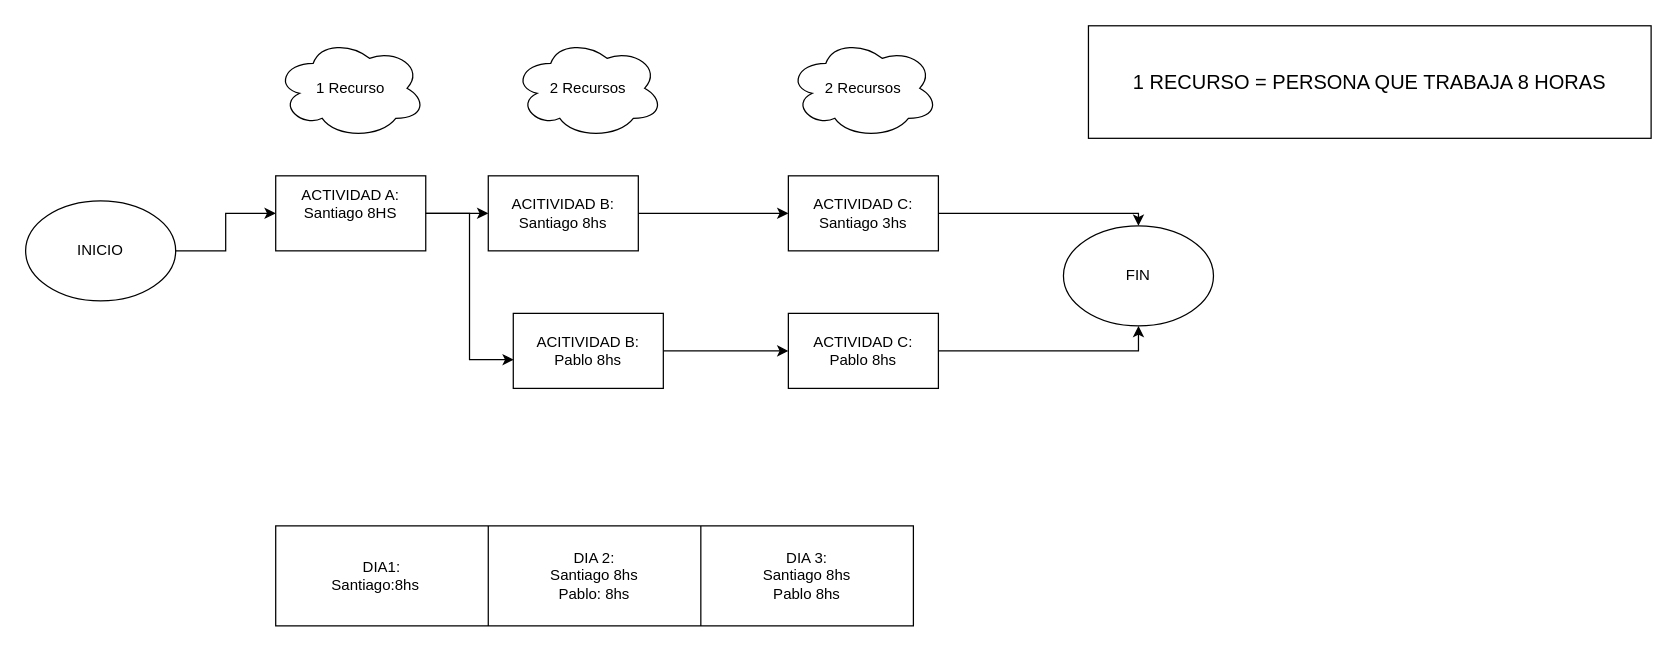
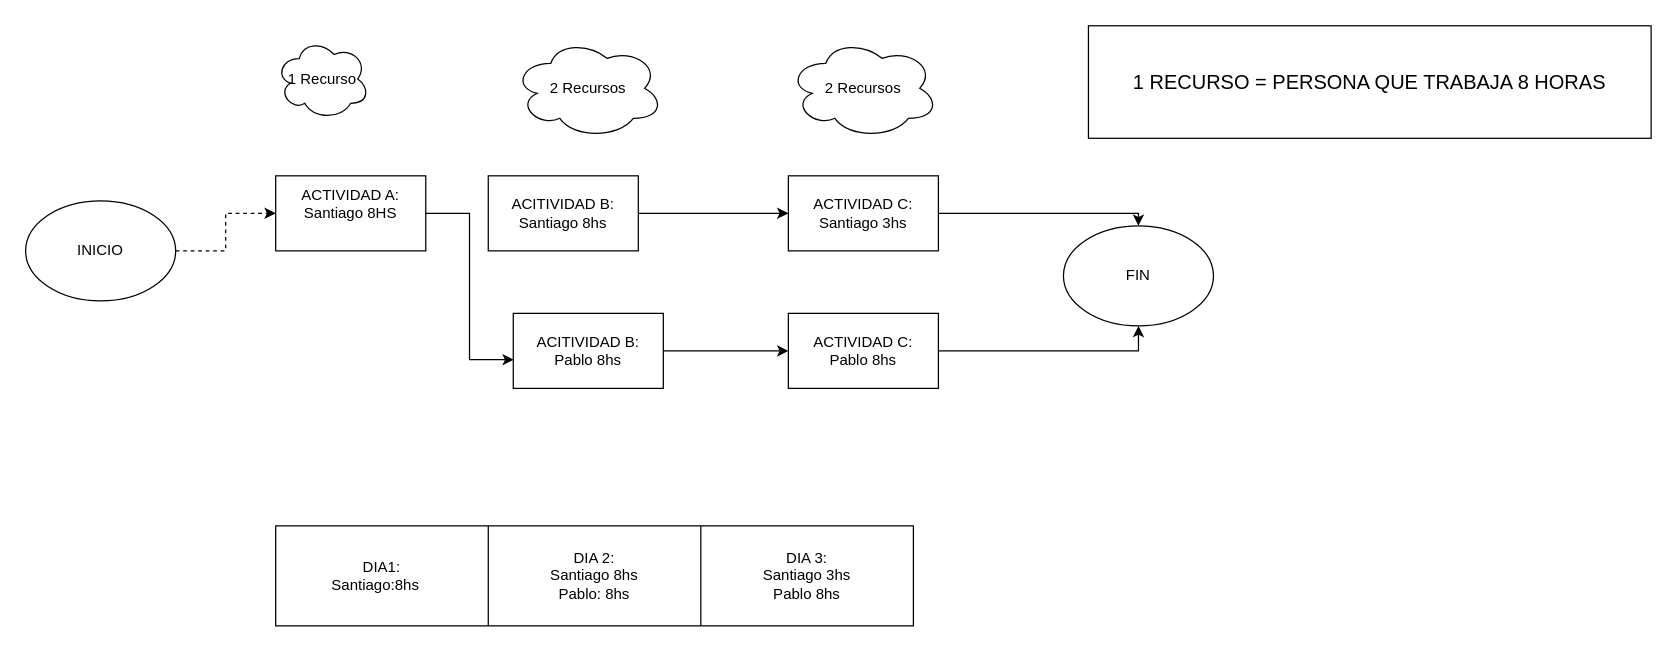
node "1 Recurso": size 150x100 -> 94x81
edge "ACTIVIDAD A: Santiago 8HS" -> "ACITIVIDAD B: Santiago 8hs": removed
edge "INICIO" -> "ACTIVIDAD A: Santiago 8HS": style solid -> dashed
node "DIA 3: Santiago 8hs Pablo 8hs": label "DIA 3: Santiago 8hs Pablo 8hs" -> "DIA 3: Santiago 3hs Pablo 8hs"
